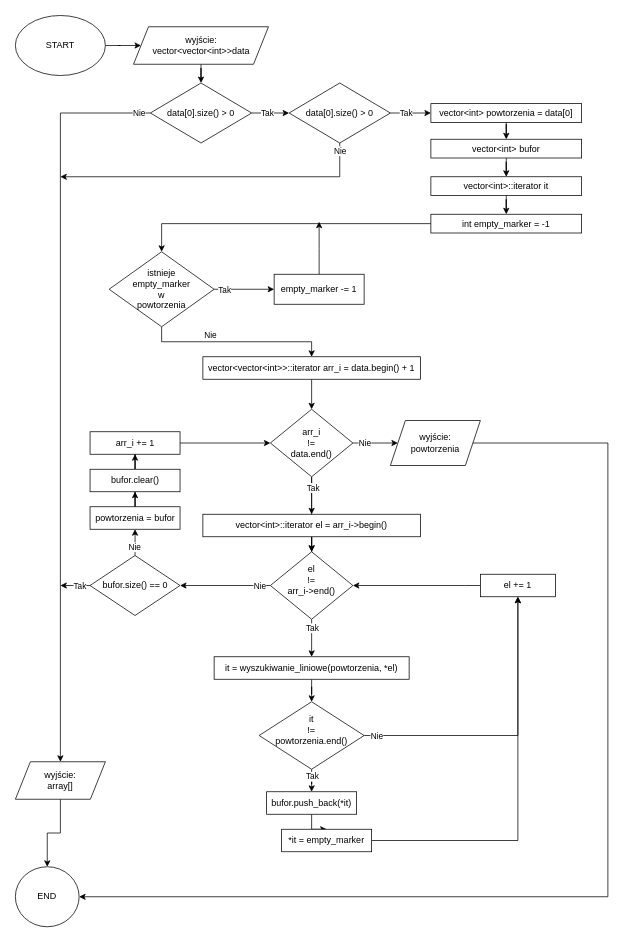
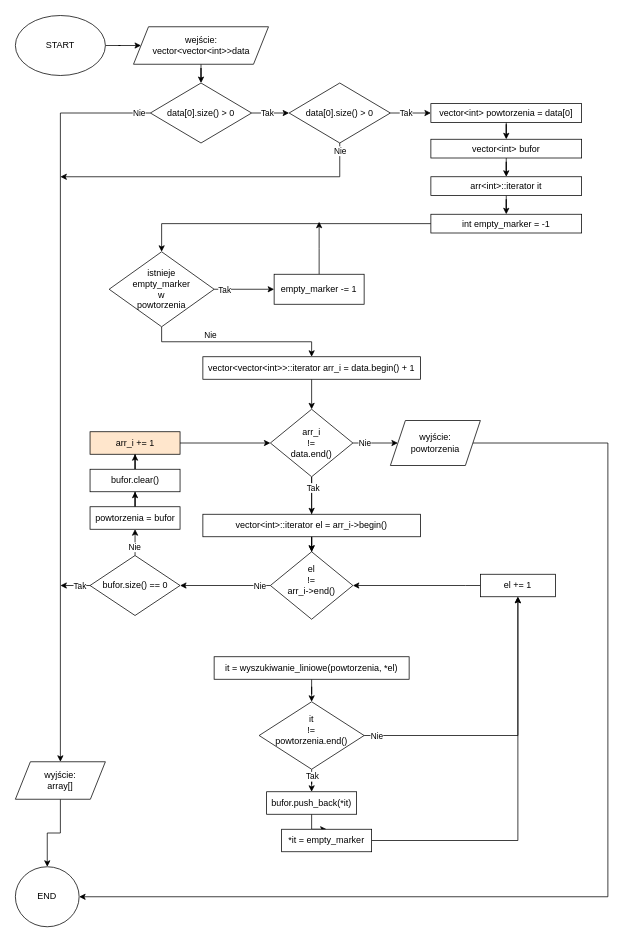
node "wyjście: vector<vector<int>>data": label "wyjście: vector<vector<int>>data" -> "wejście: vector<vector<int>>data"
node "vector<int>::iterator it": label "vector<int>::iterator it" -> "arr<int>::iterator it"
node "arr_i += 1": fillcolor #ffffff -> #ffe6cc
edge "el != arr_i->end()" -> "it = wyszukiwanie_liniowe(powtorzenia, *el)": removed, label "Tak"
